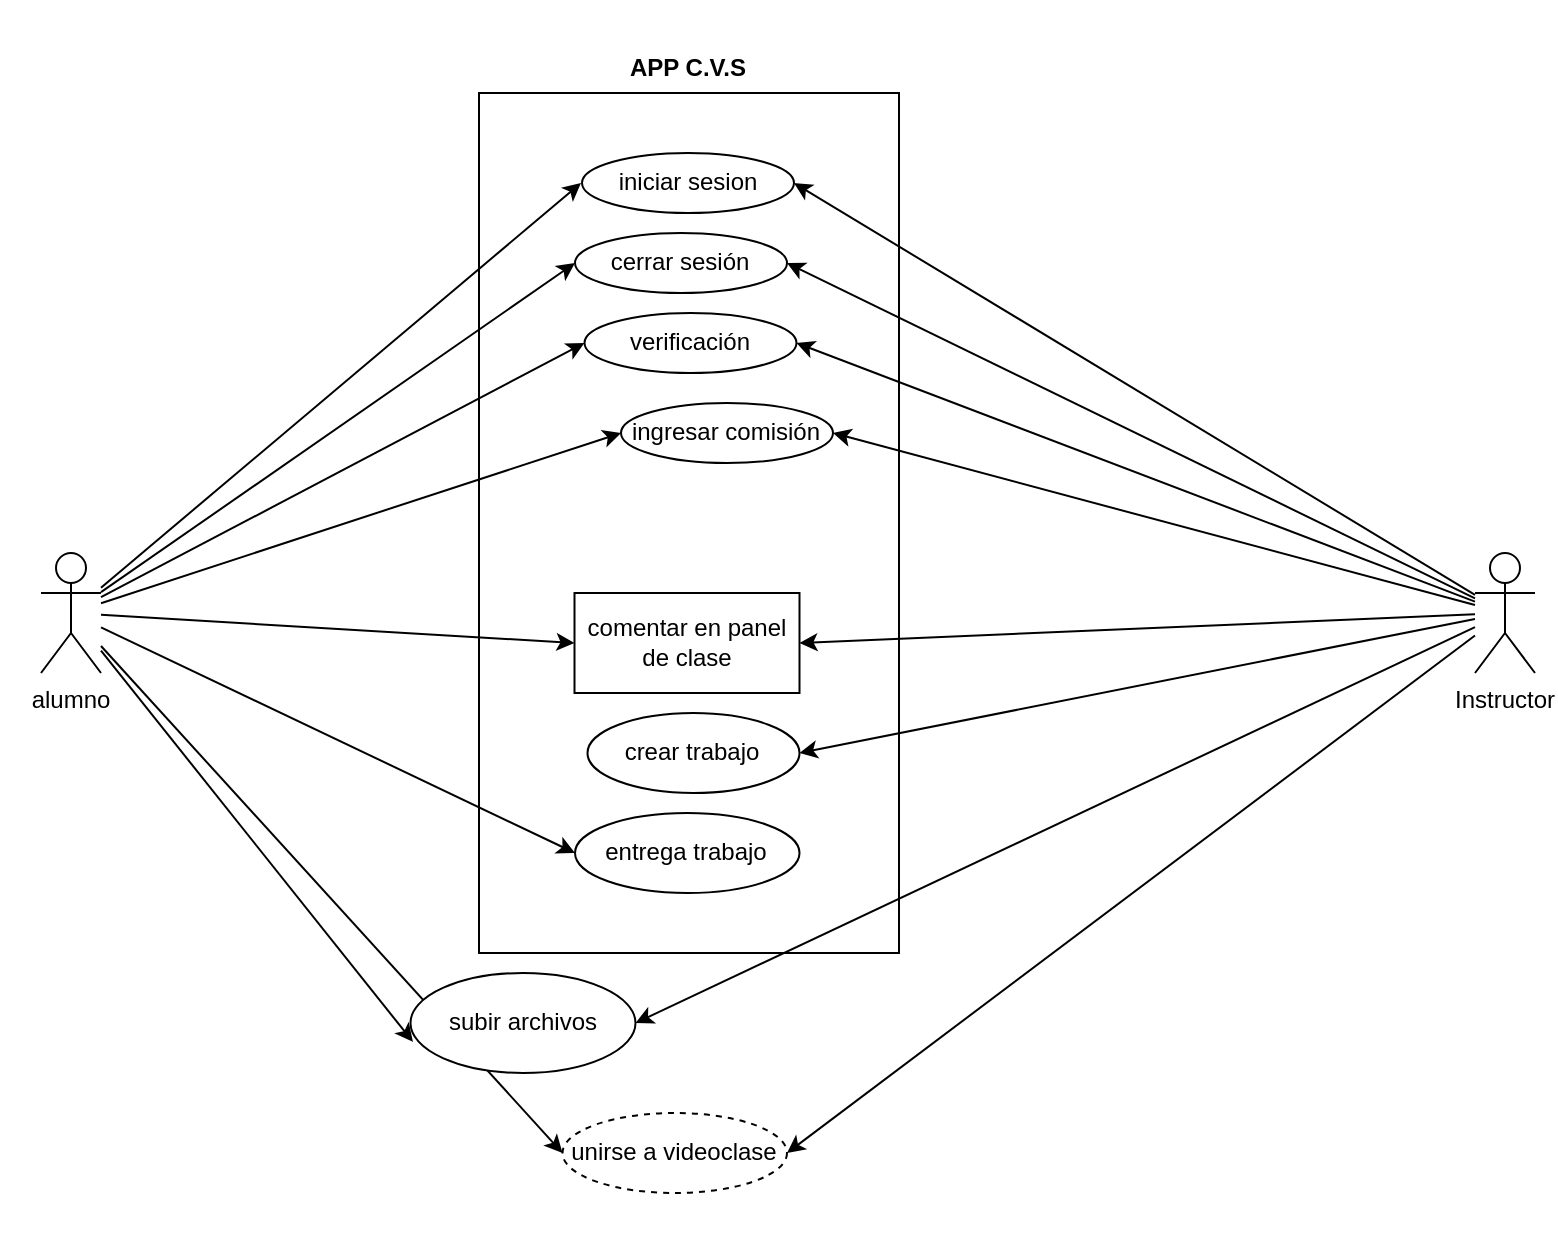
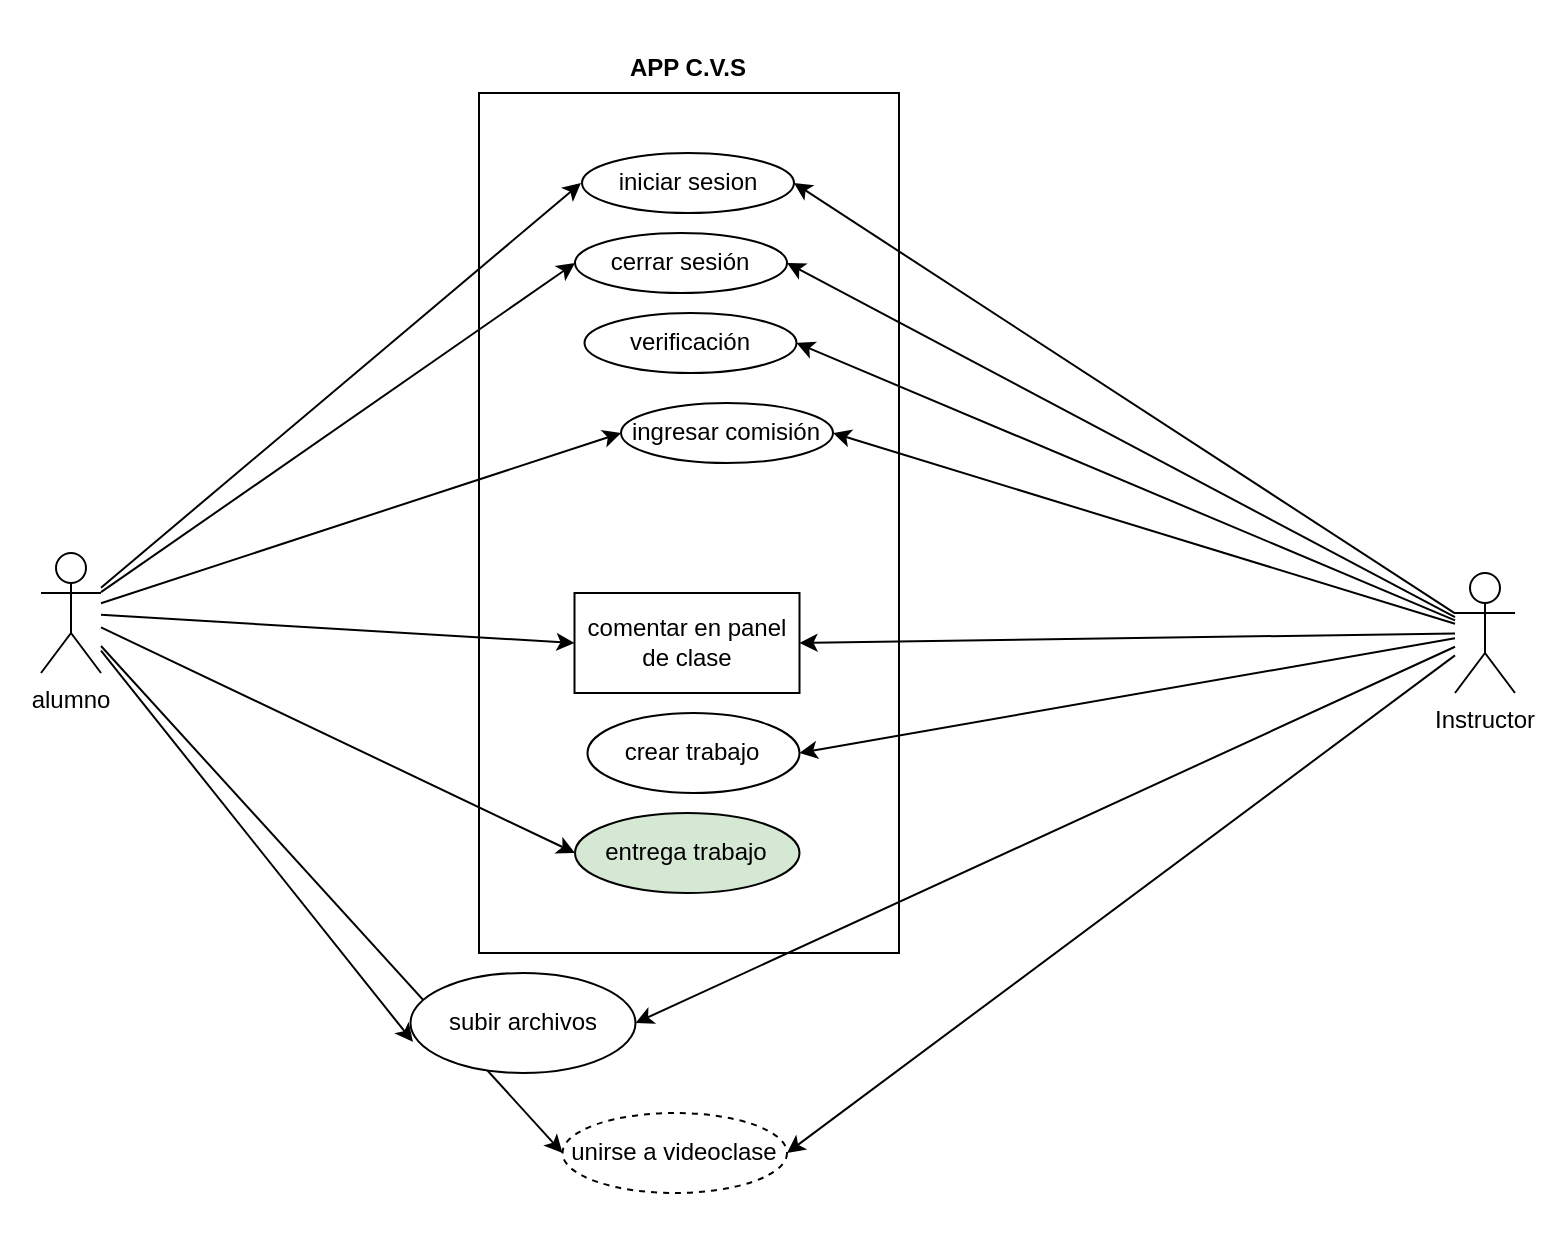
edge "alumno" -> "verificación": removed
node "Instructor": moved (1505, 613) -> (1485, 633)
node "entrega trabajo": fillcolor #ffffff -> #d5e8d4
